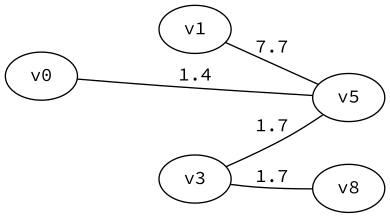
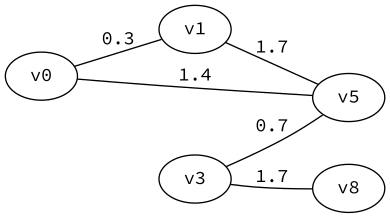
edge "v1" -- "v5": label "7.7" -> "1.7"
edge "v1" -- "v0": added, label "0.3"
edge "v5" -- "v3": label "1.7" -> "0.7"
